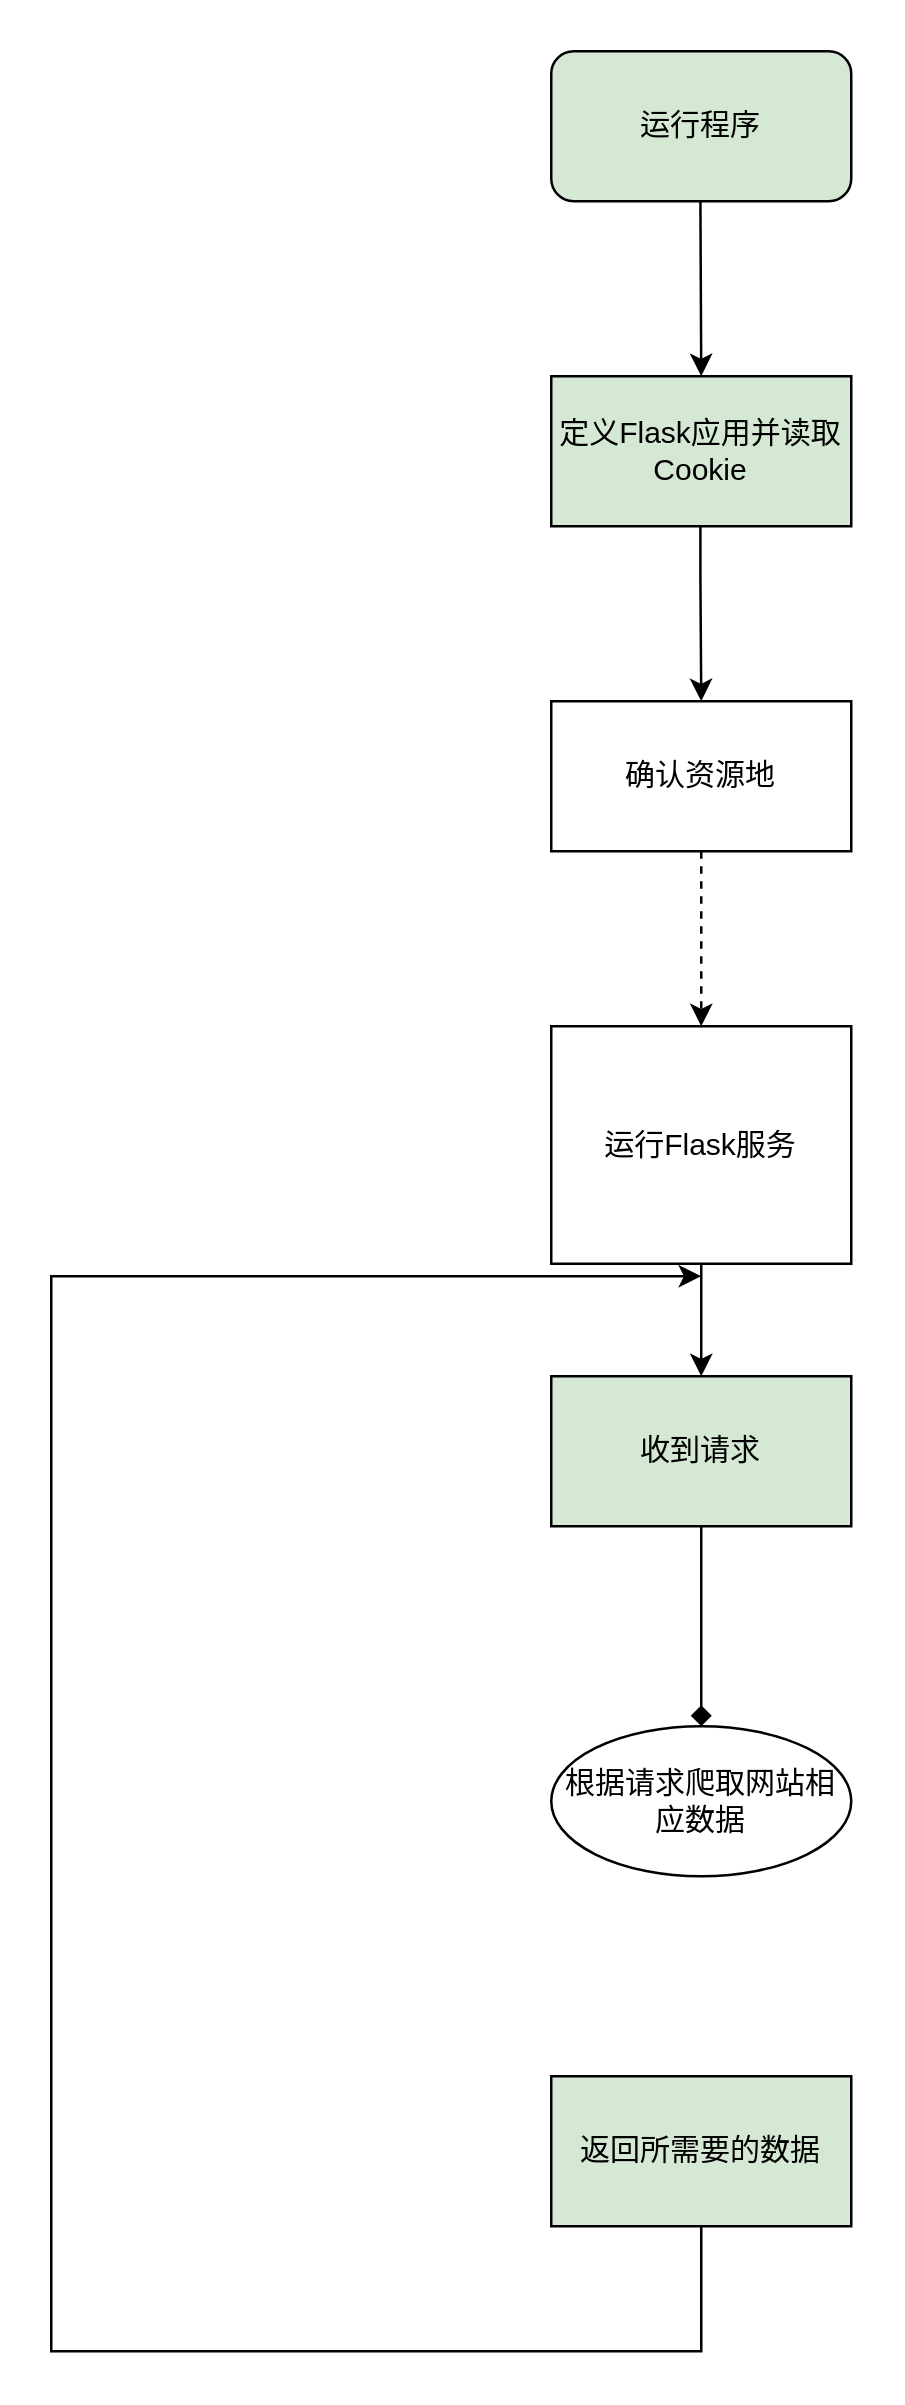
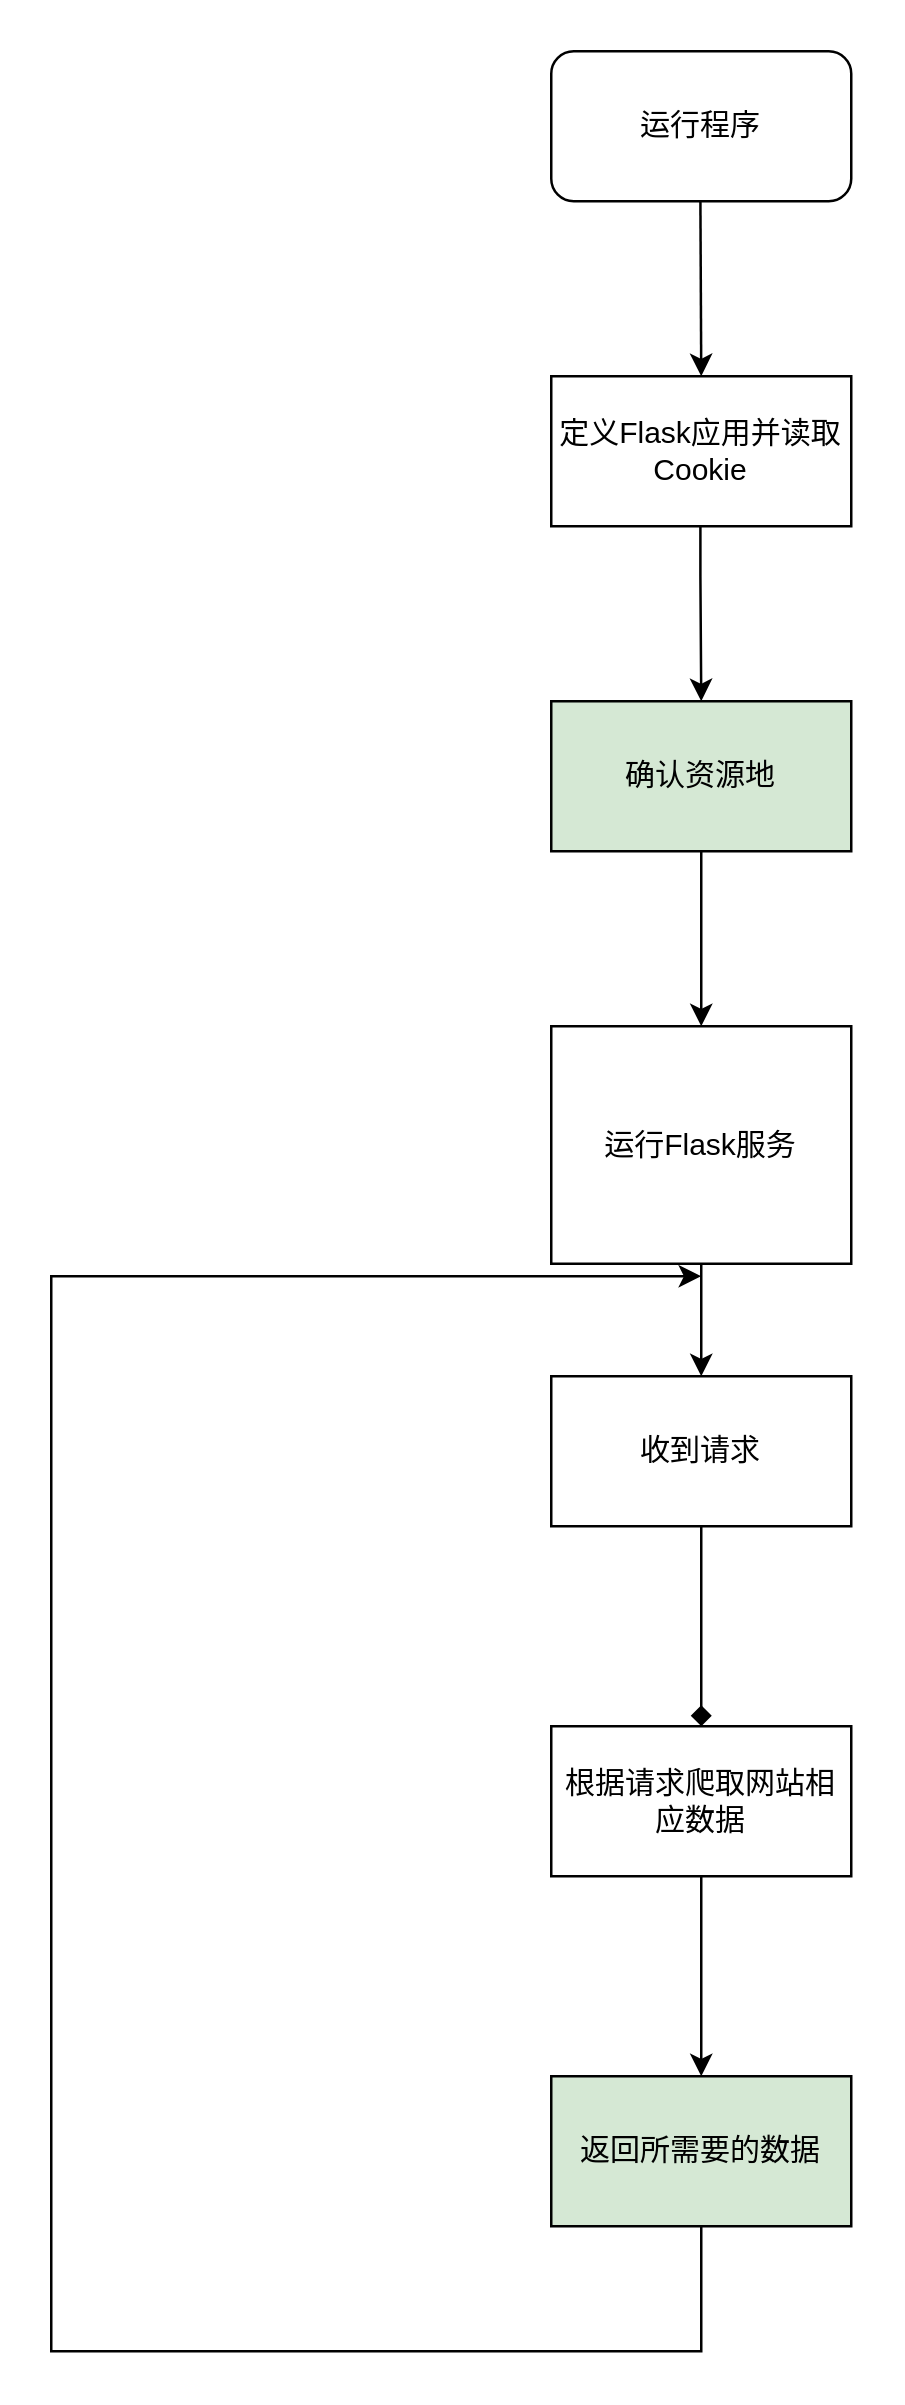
node "运行程序": fillcolor #d5e8d4 -> #ffffff
node "定义Flask应用并读取Cookie": fillcolor #d5e8d4 -> #ffffff
node "确认资源地": fillcolor #ffffff -> #d5e8d4
edge "确认资源地" -> "运行Flask服务": style dashed -> solid
node "收到请求": fillcolor #d5e8d4 -> #ffffff
node "根据请求爬取网站相应数据": shape ellipse -> rectangle
edge "根据请求爬取网站相应数据" -> "返回所需要的数据": added
